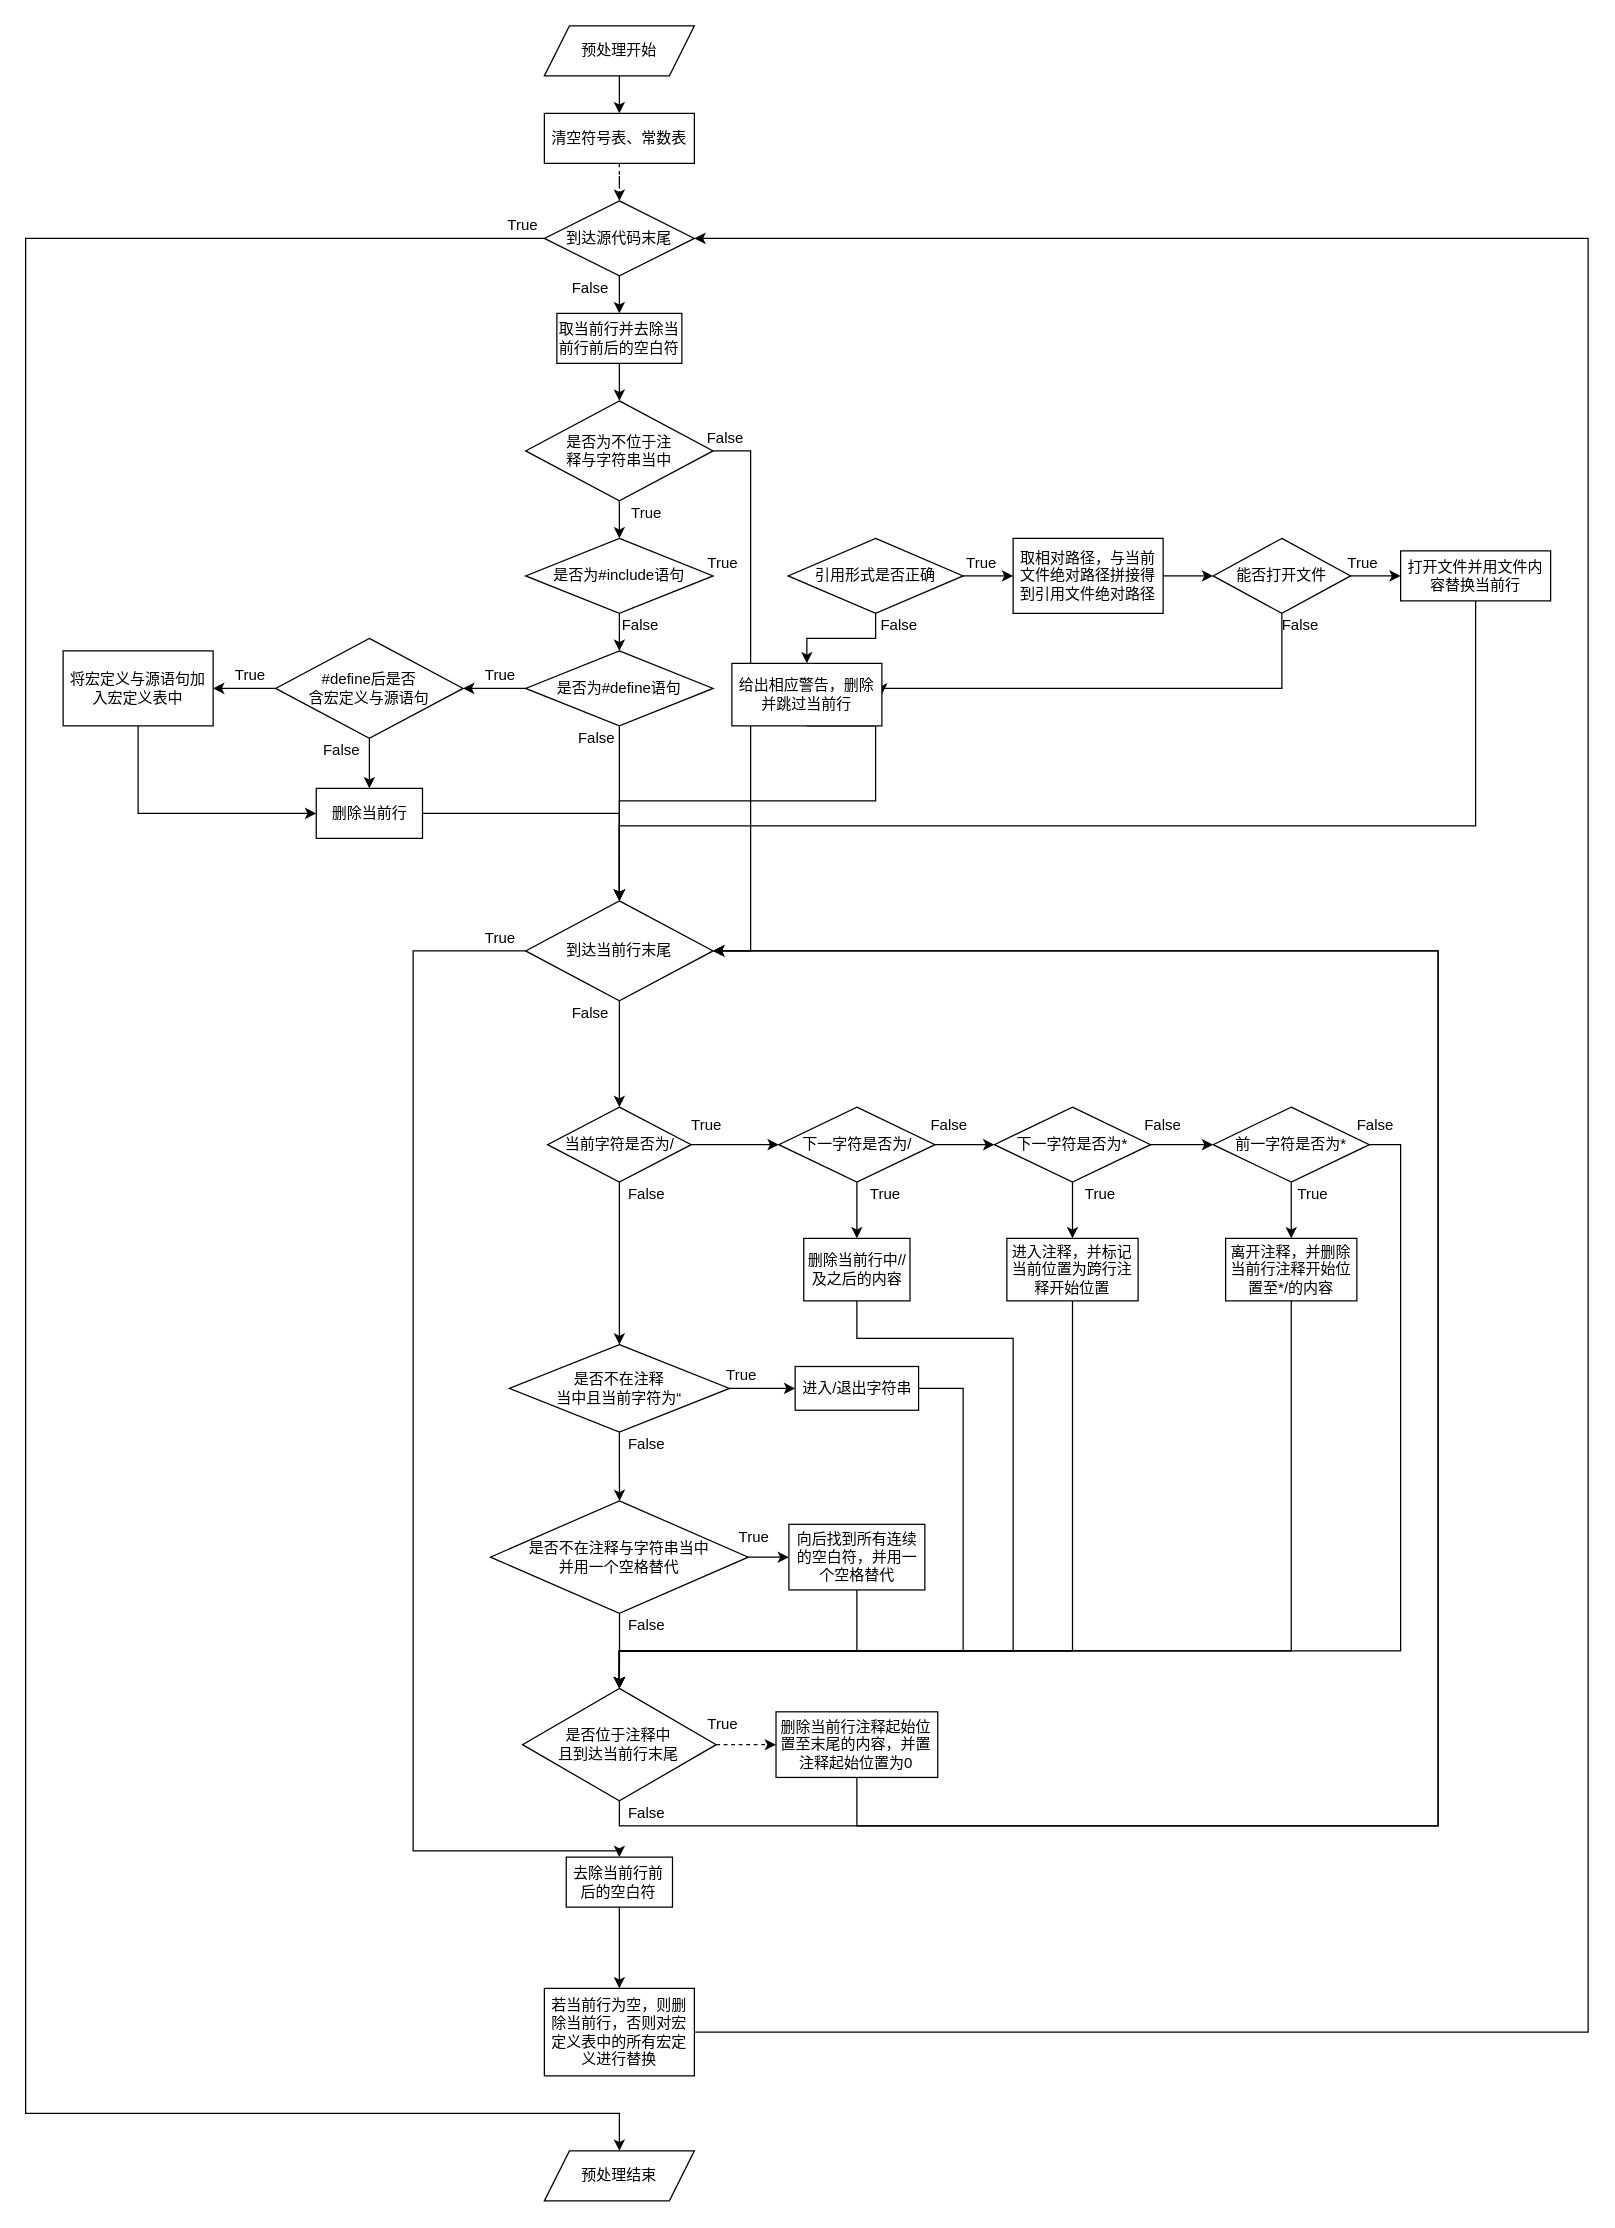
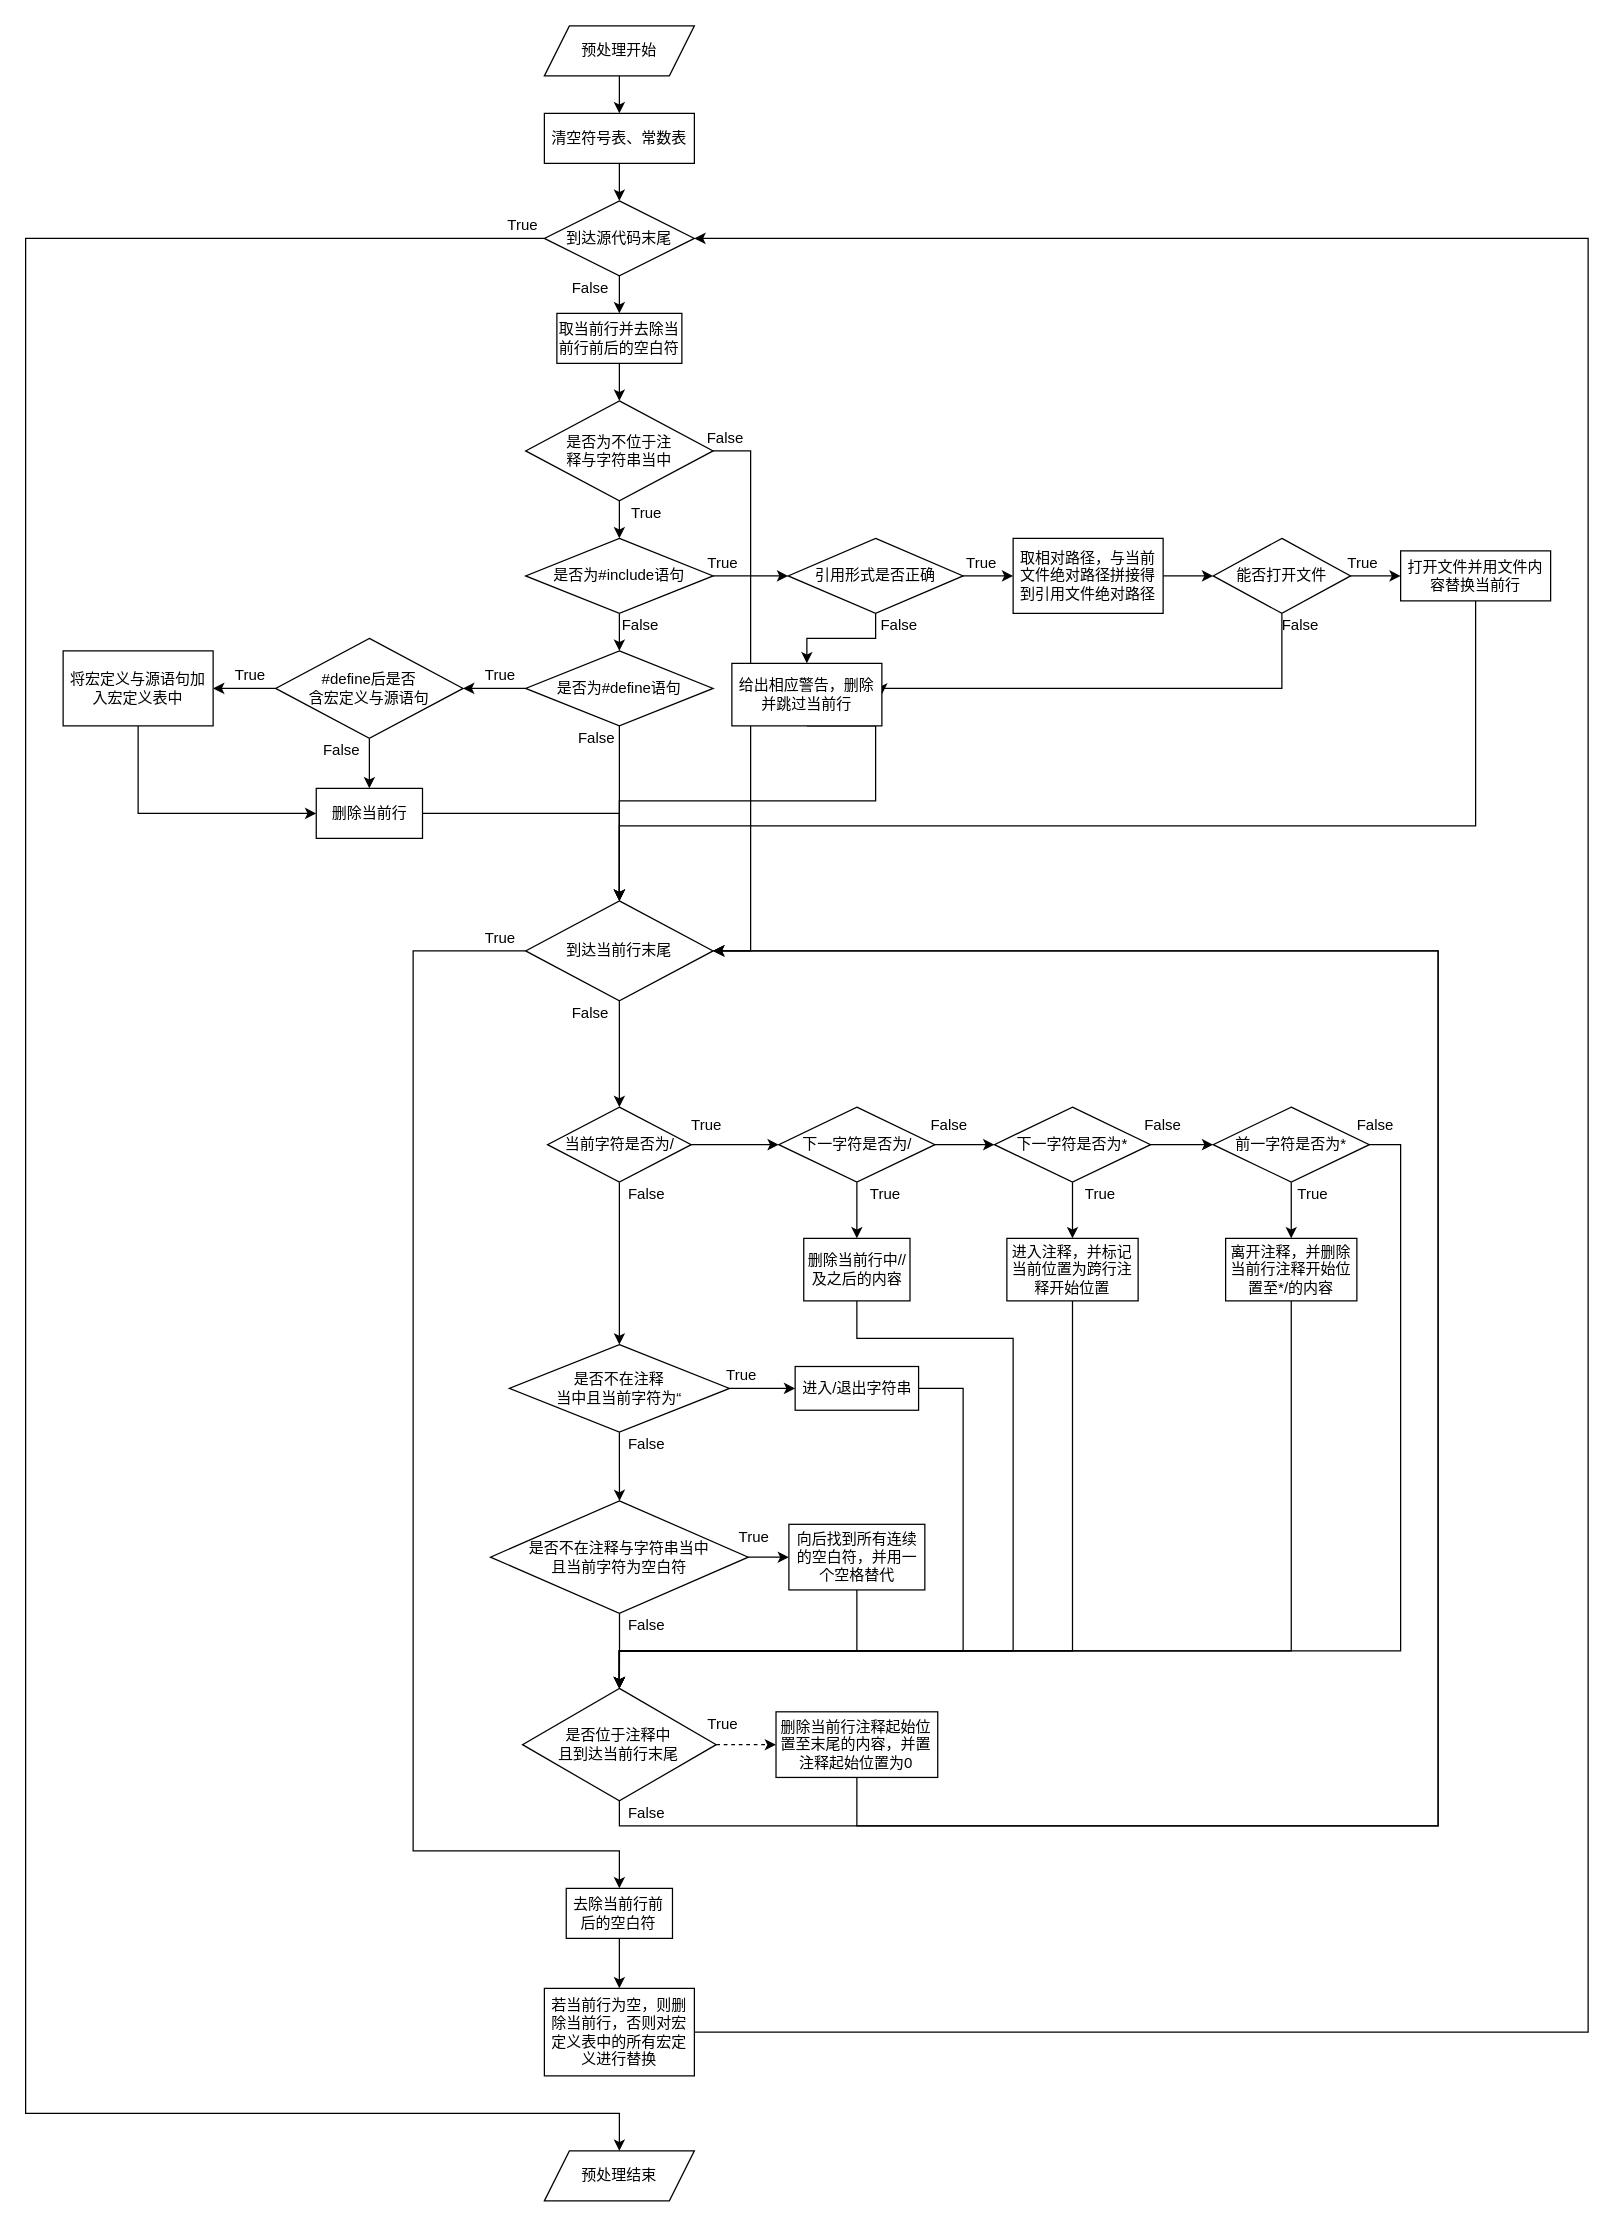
edge "清空符号表、常数表" -> "到达源代码末尾": style dashed -> solid
edge "是否为#include语句" -> "引用形式是否正确": added
node "是否不在注释与字符串当中 并用一个空格替代": label "是否不在注释与字符串当中 并用一个空格替代" -> "是否不在注释与字符串当中 且当前字符为空白符"
node "去除当前行前后的空白符": moved (619, 1882) -> (619, 1913)
